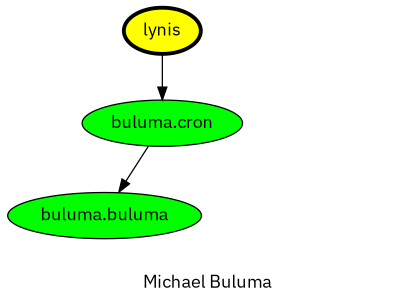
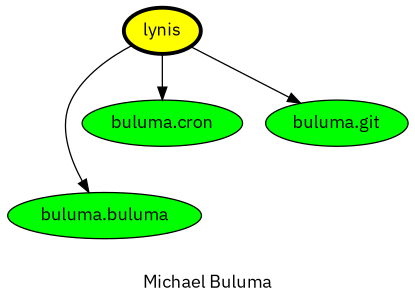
node "buluma.git": added
edge "buluma.cron" -> "buluma.buluma": now "lynis" -> "buluma.buluma"
